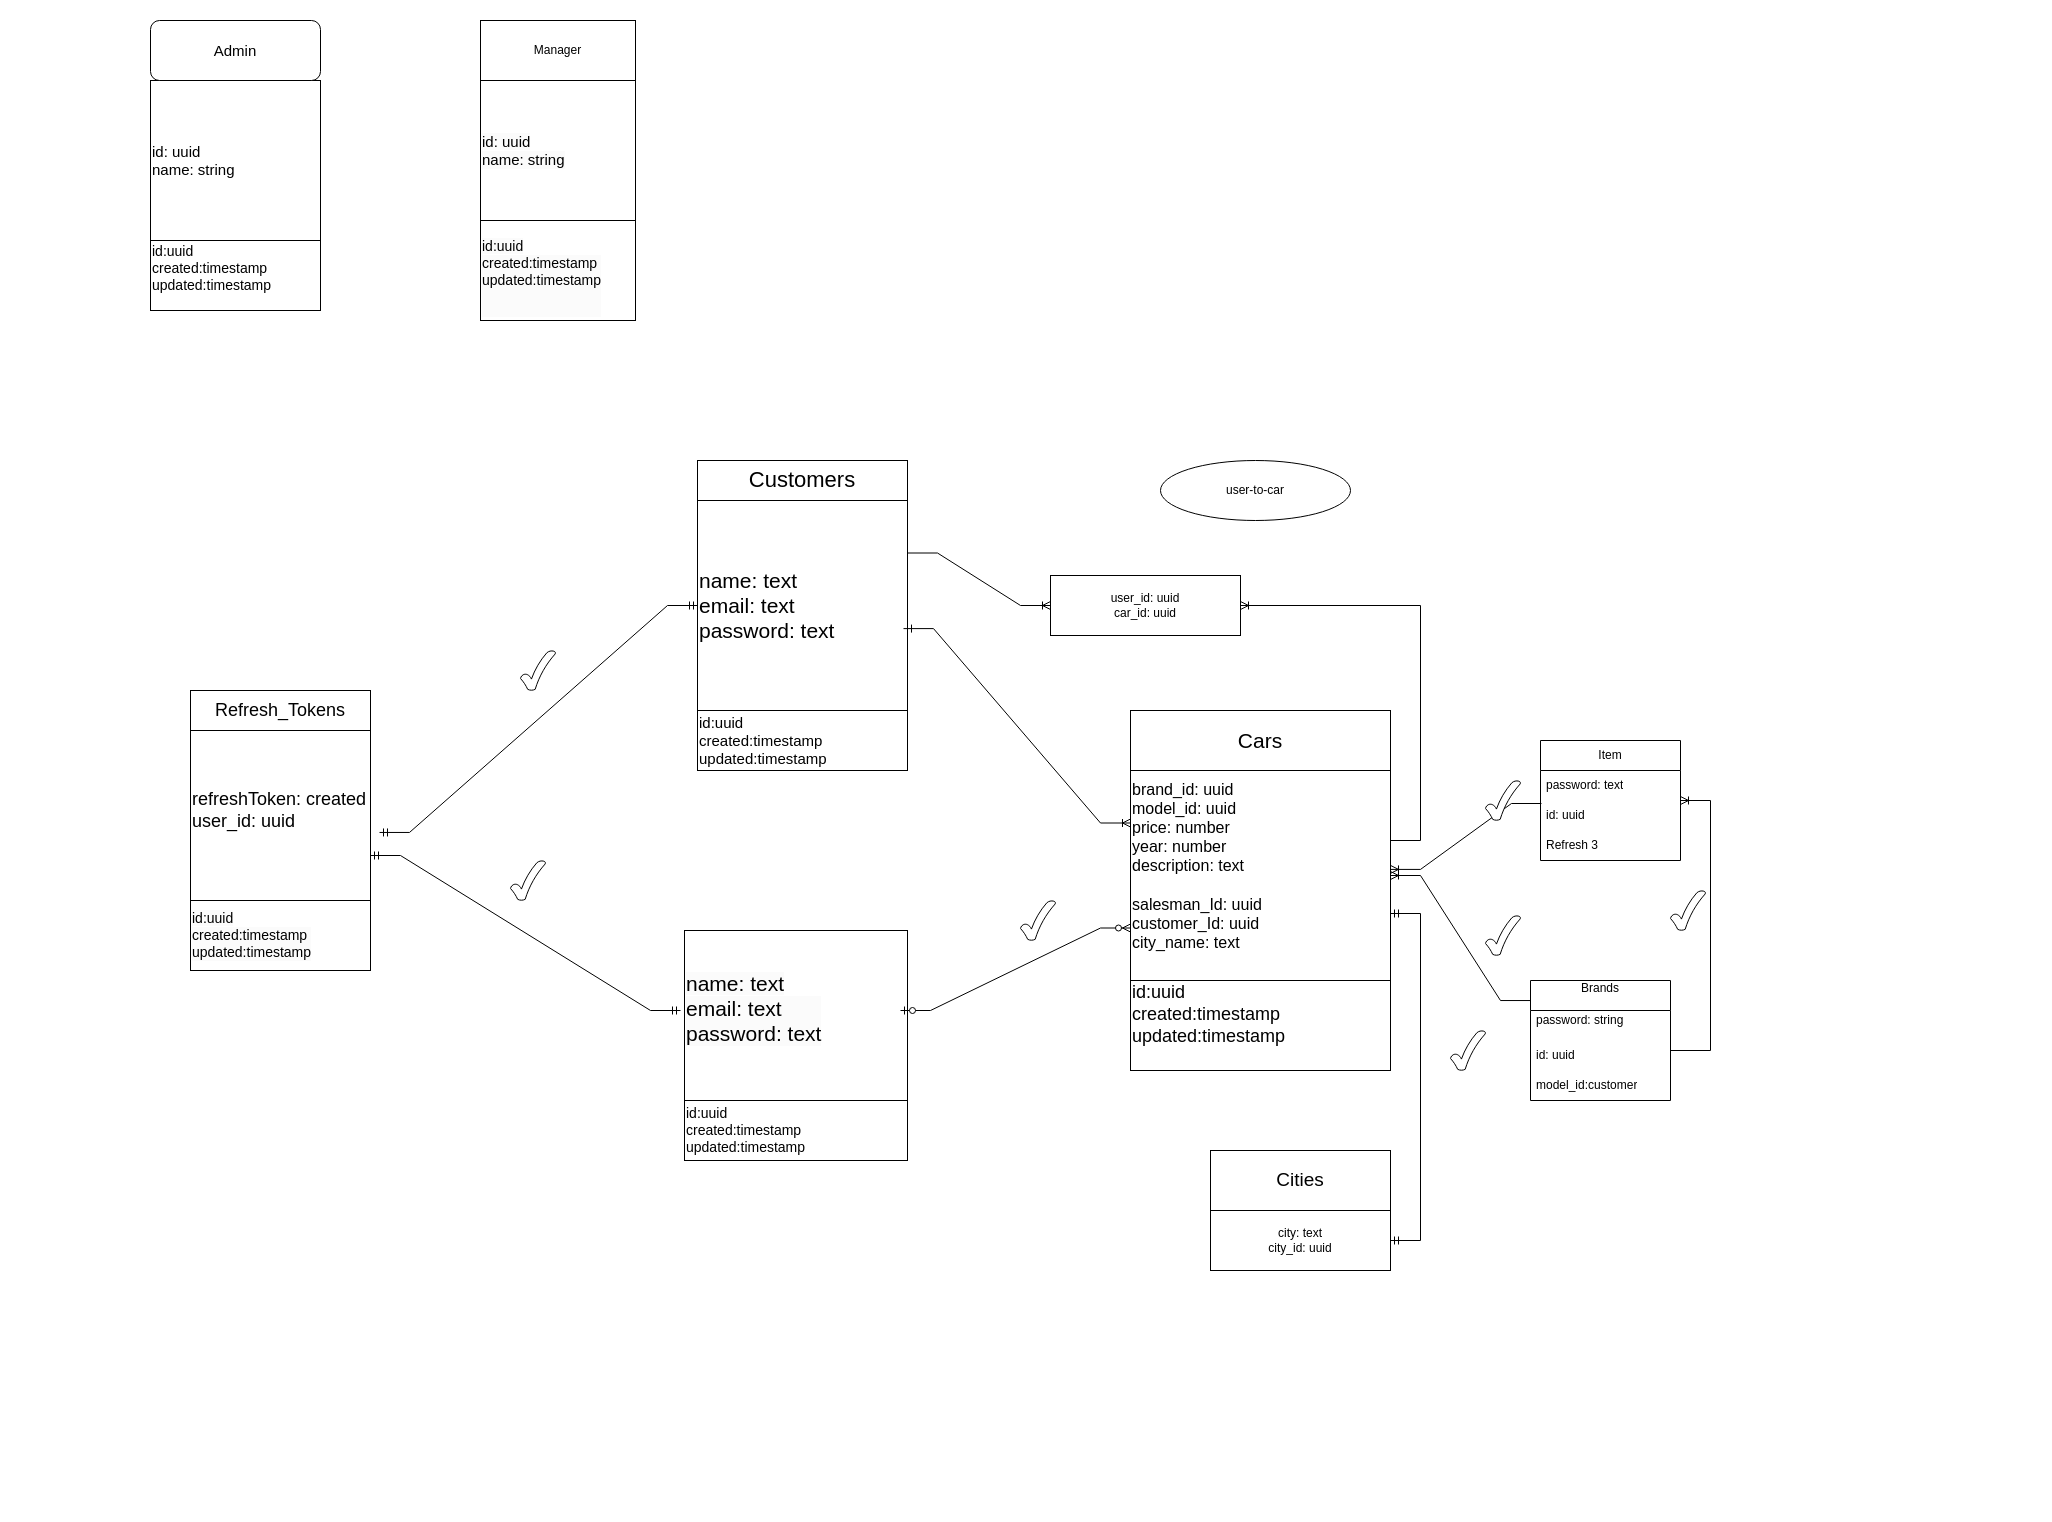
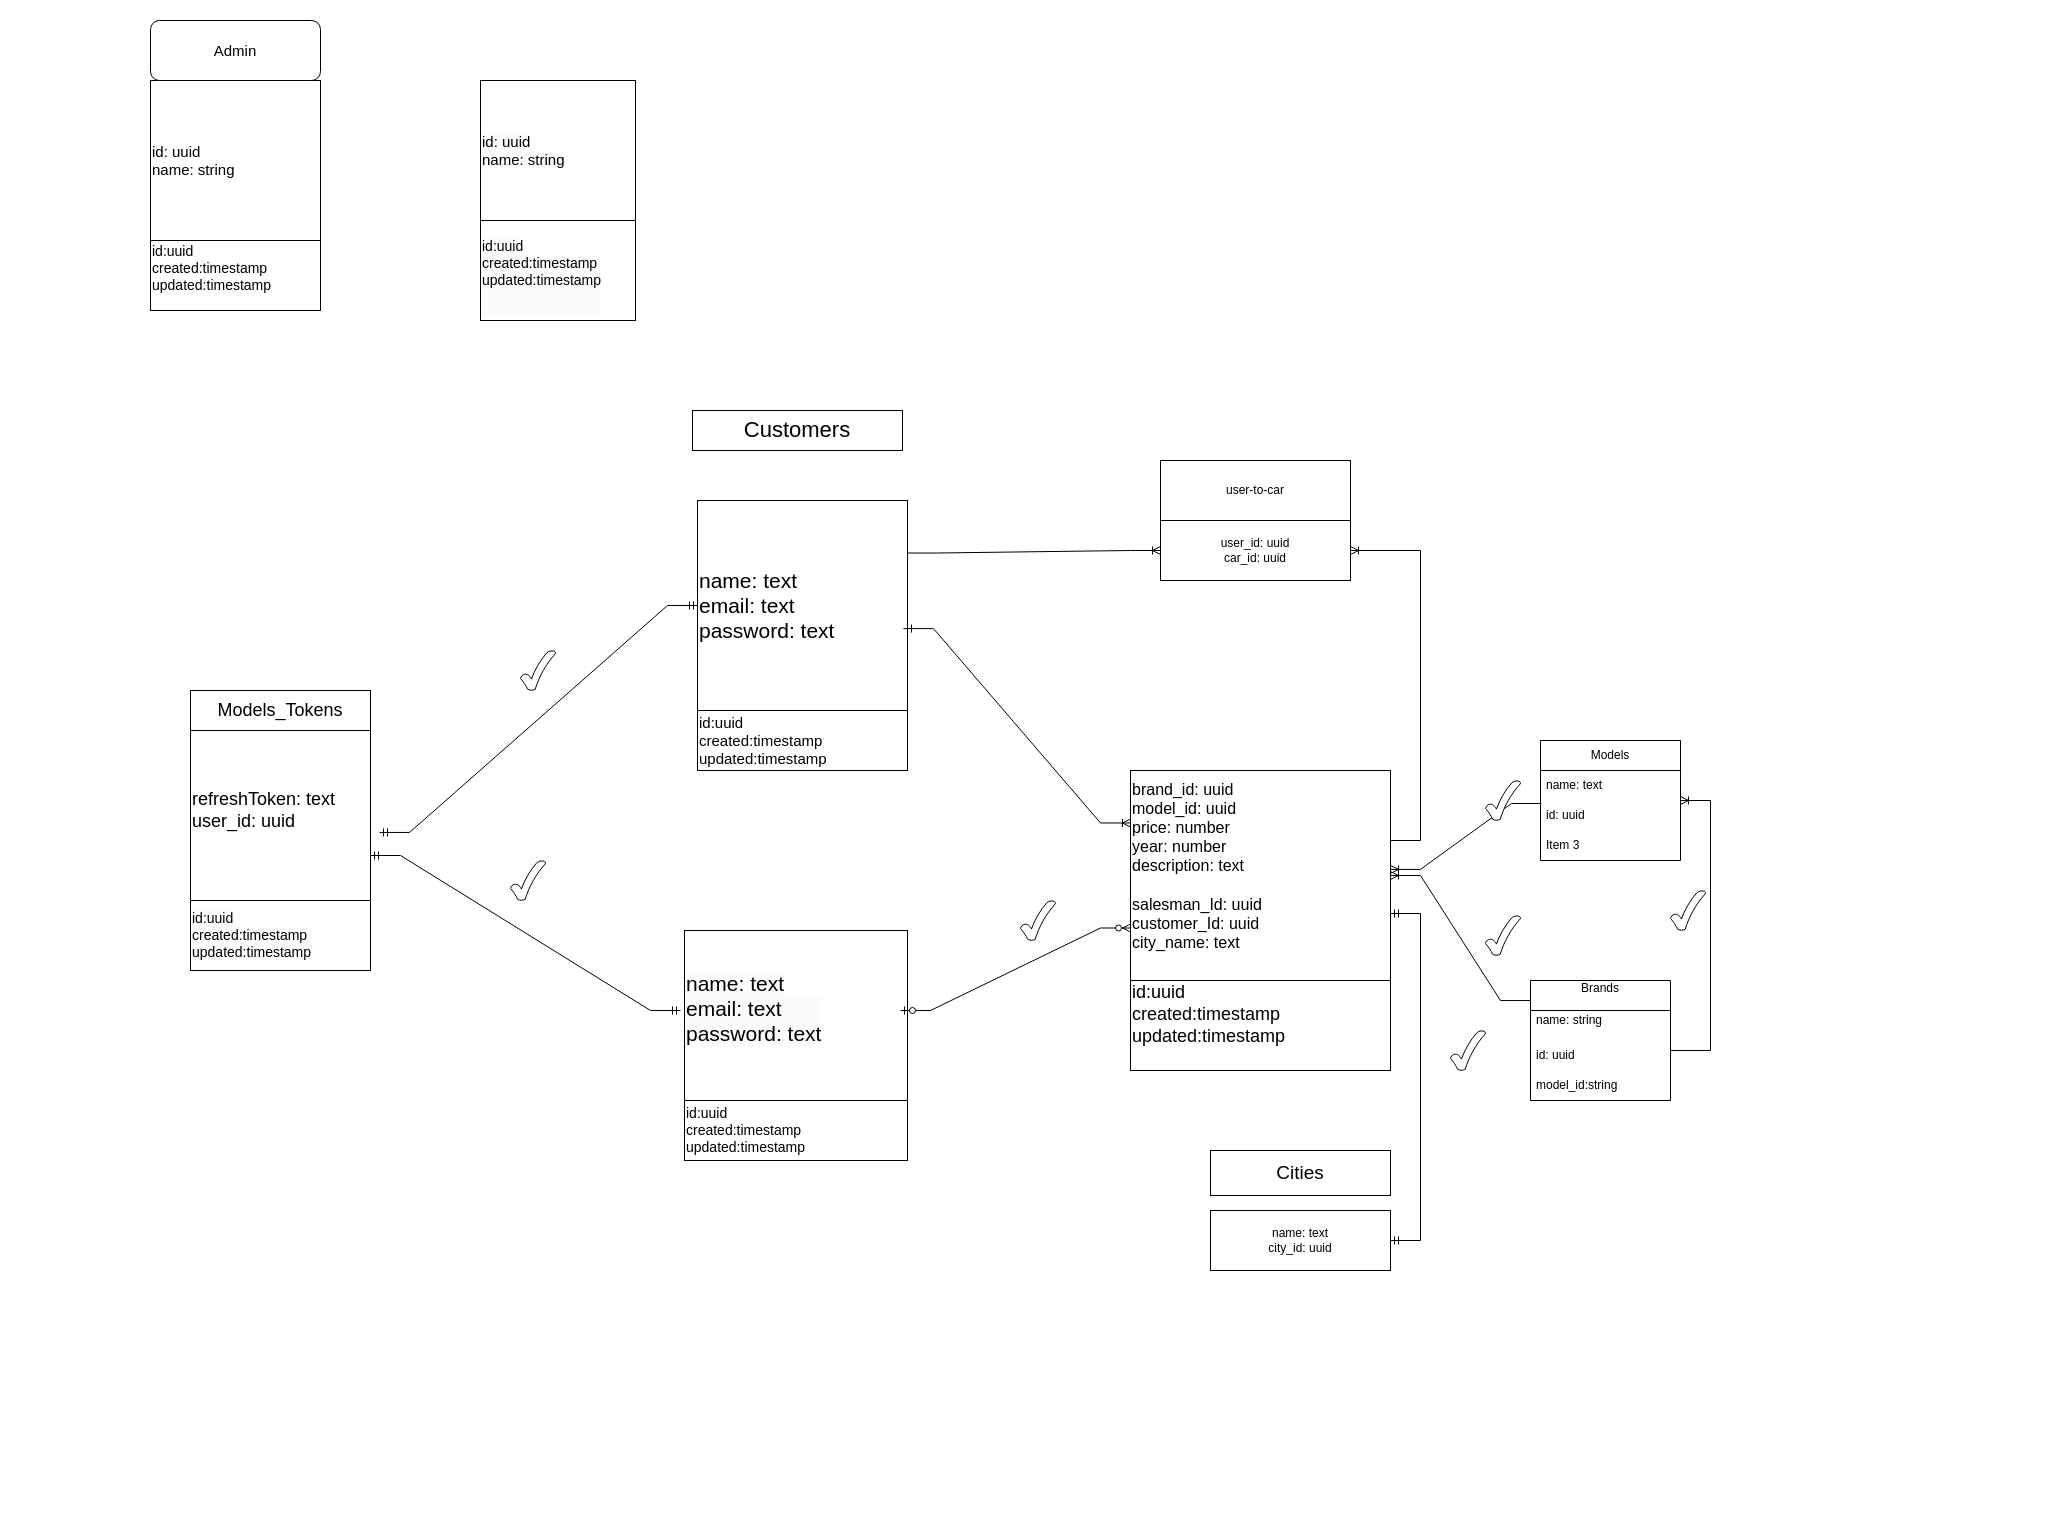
node "Manager": removed
node "Customers": moved (803, 481) -> (798, 431)
node "user-to-car": shape ellipse -> rectangle
node "user_id: uuid car_id: uuid": moved (1146, 606) -> (1256, 551)
node "Refresh_Tokens": label "Refresh_Tokens" -> "Models_Tokens"
node "Cars": removed
node "Item": label "Item" -> "Models"
node "password: text": label "password: text" -> "name: text"
node "refreshToken: created user_id: uuid": label "refreshToken: created user_id: uuid" -> "refreshToken: text user_id: uuid"
node "Refresh 3": label "Refresh 3" -> "Item 3"
node "password: string": label "password: string" -> "name: string"
node "model_id:customer": label "model_id:customer" -> "model_id:string"
node "Cities": size 180x60 -> 180x45
node "city: text city_id: uuid": label "city: text city_id: uuid" -> "name: text city_id: uuid"
